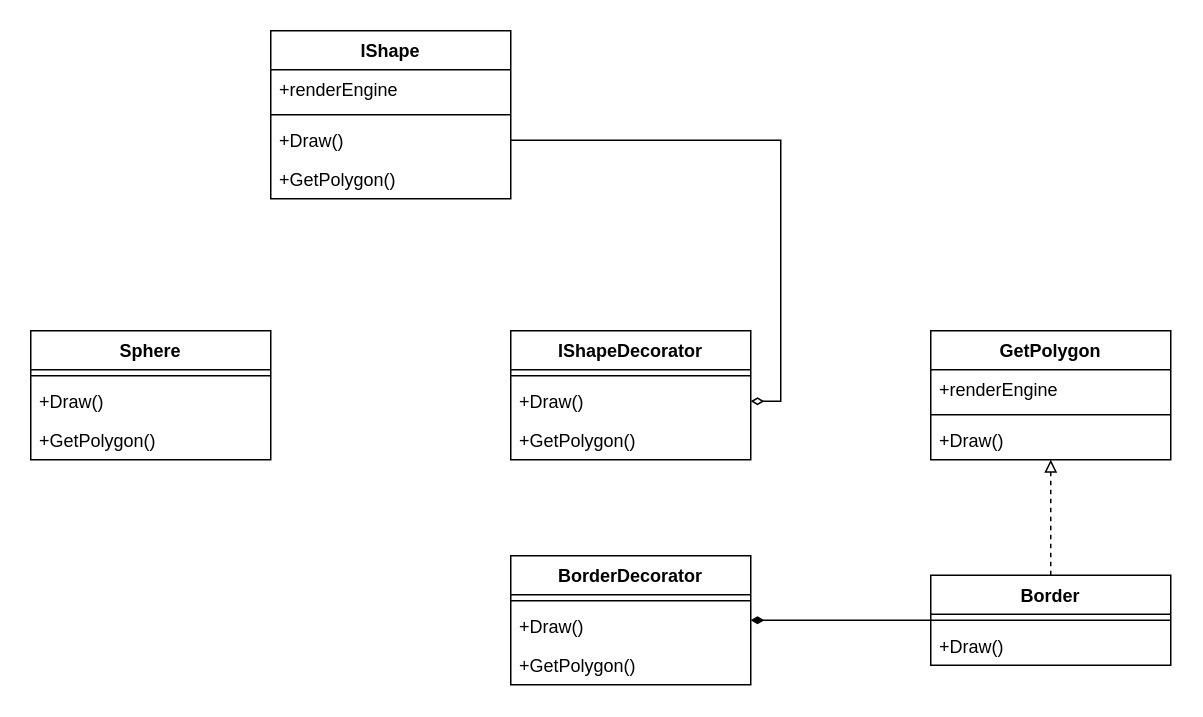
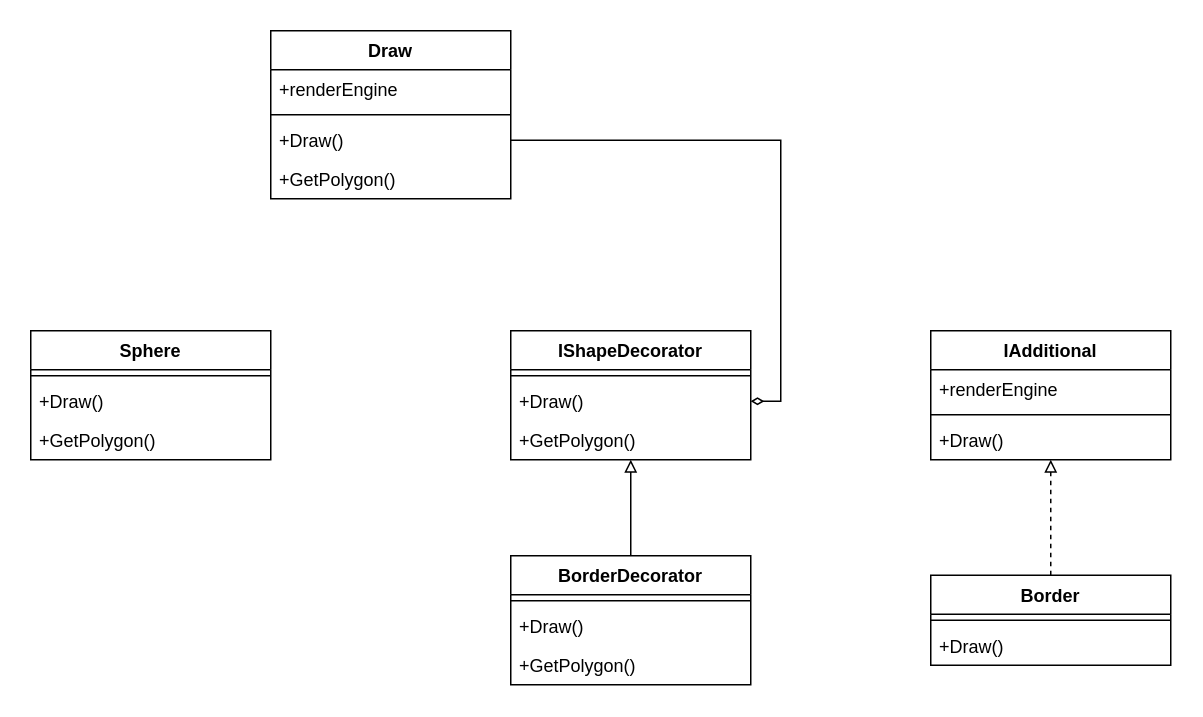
node "IShape": label "IShape" -> "Draw"
node "GetPolygon": label "GetPolygon" -> "IAdditional"
edge "BorderDecorator" -> "IShapeDecorator": added
edge "Border" -> "BorderDecorator": removed
